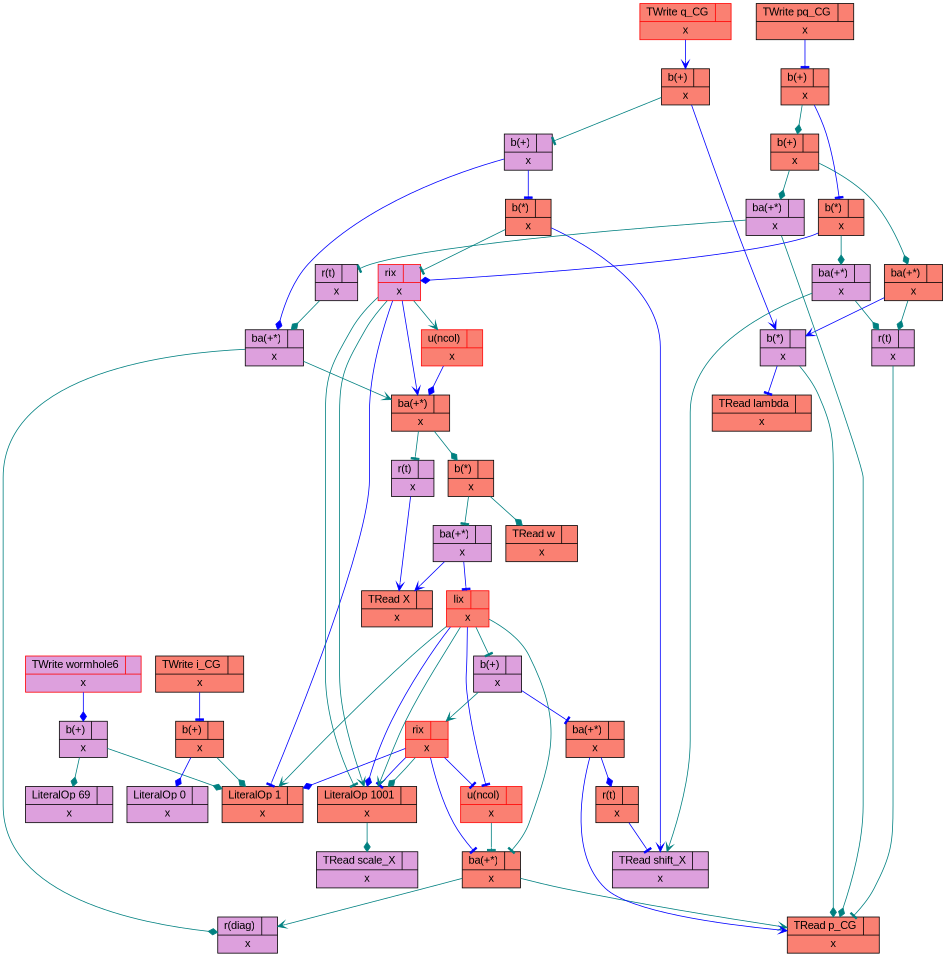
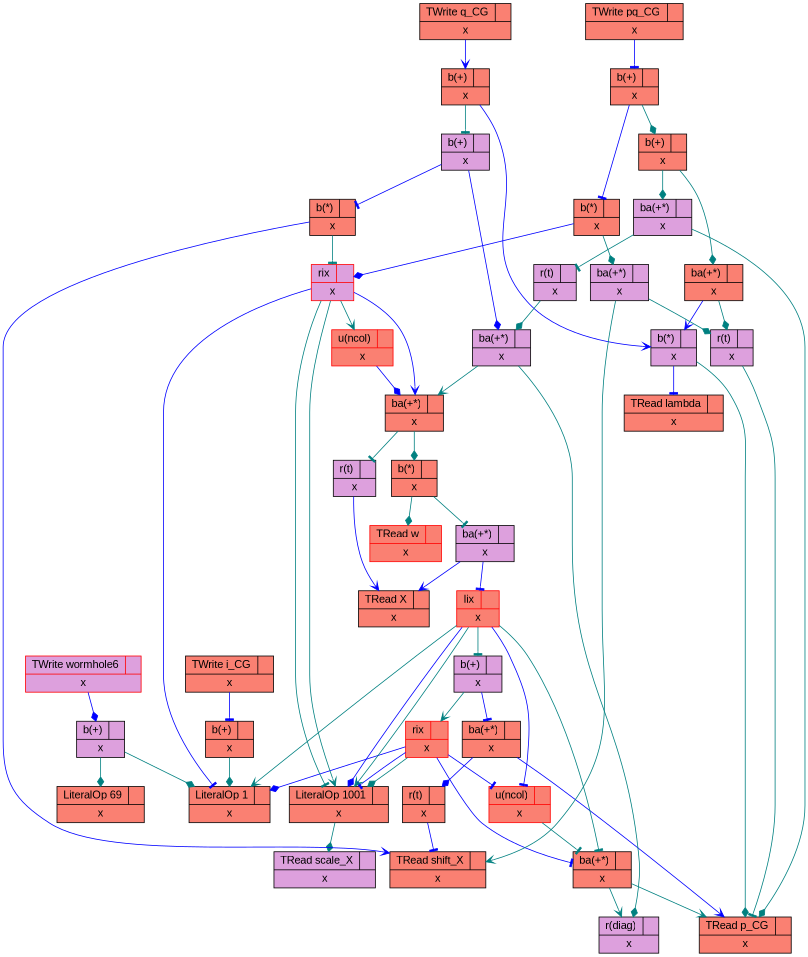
node "TWrite q_CG": color red -> black
node "TRead w": color black -> red
node "LiteralOp 69": fillcolor plum -> salmon
node "LiteralOp 0": removed
node "TRead shift_X": fillcolor plum -> salmon
